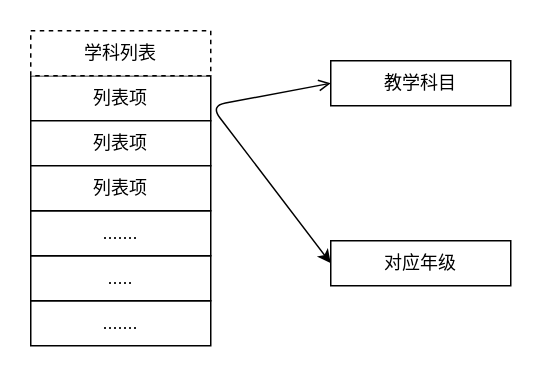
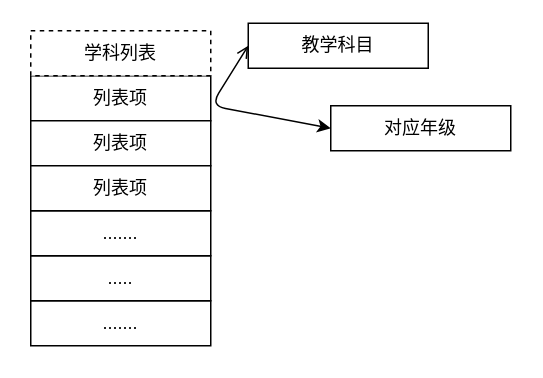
node "教学科目": moved (421, 83) -> (338, 46)
node "对应年级": moved (421, 263) -> (421, 128)
